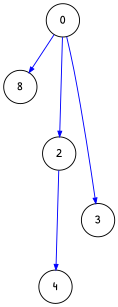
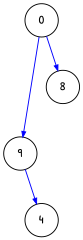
node "2": label "2" -> "9"
node "3": removed
